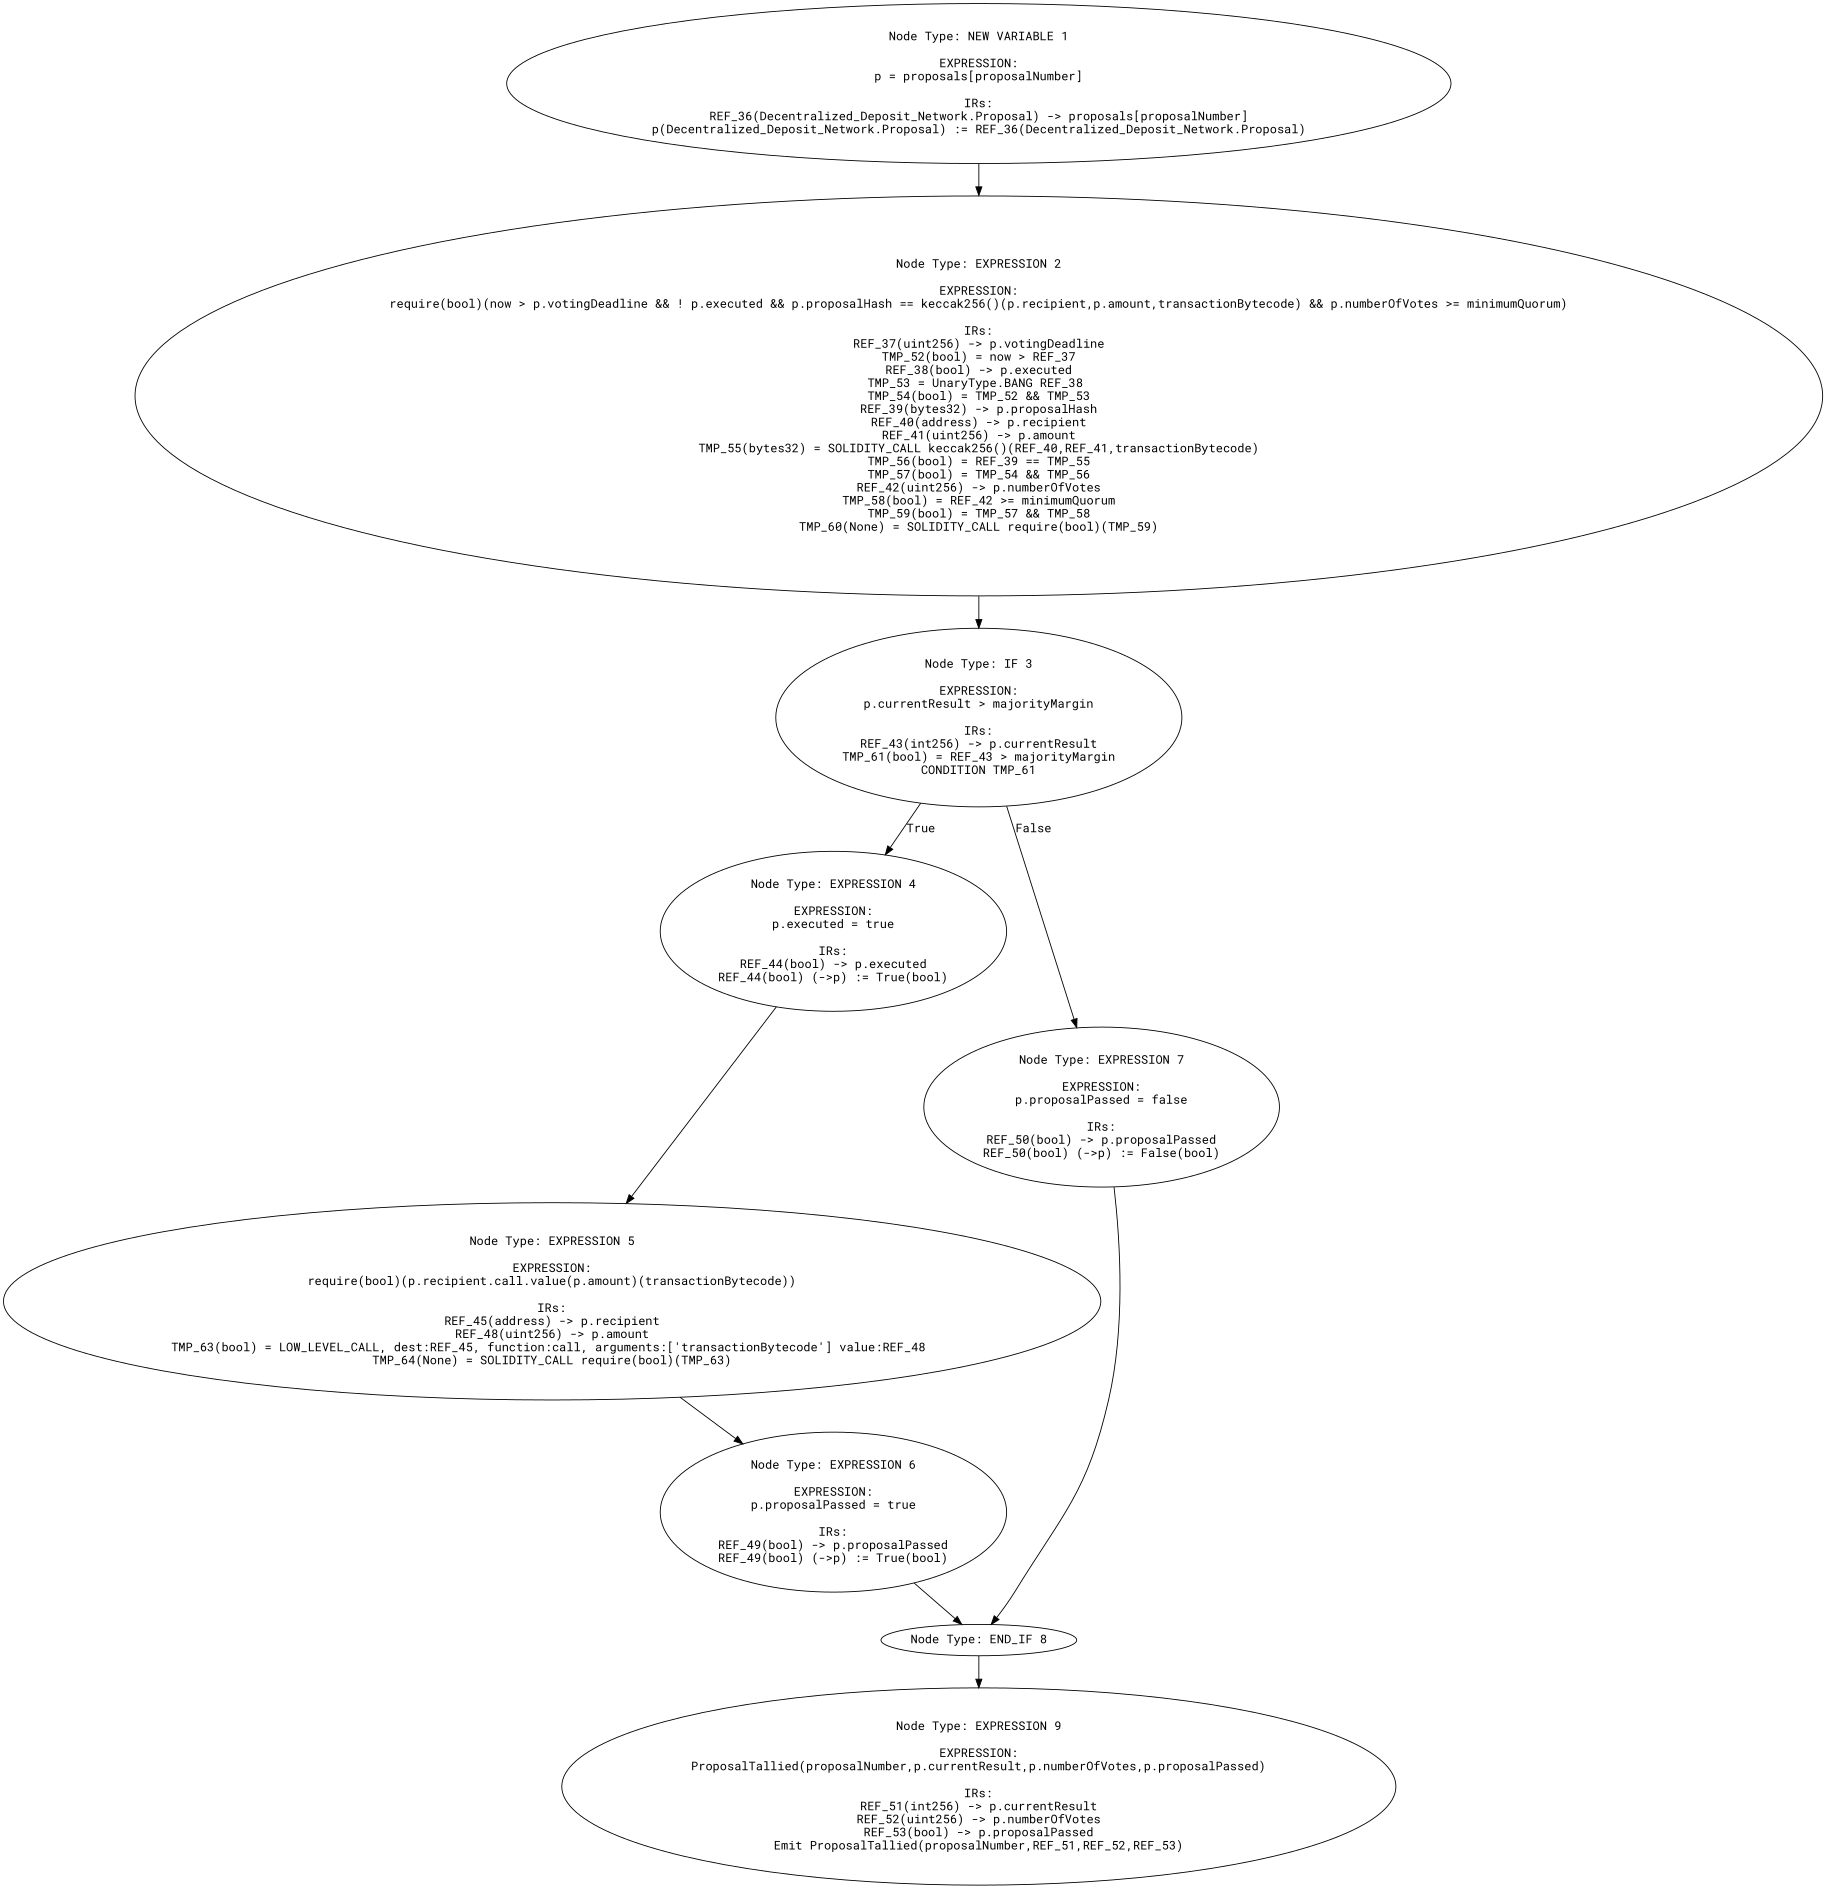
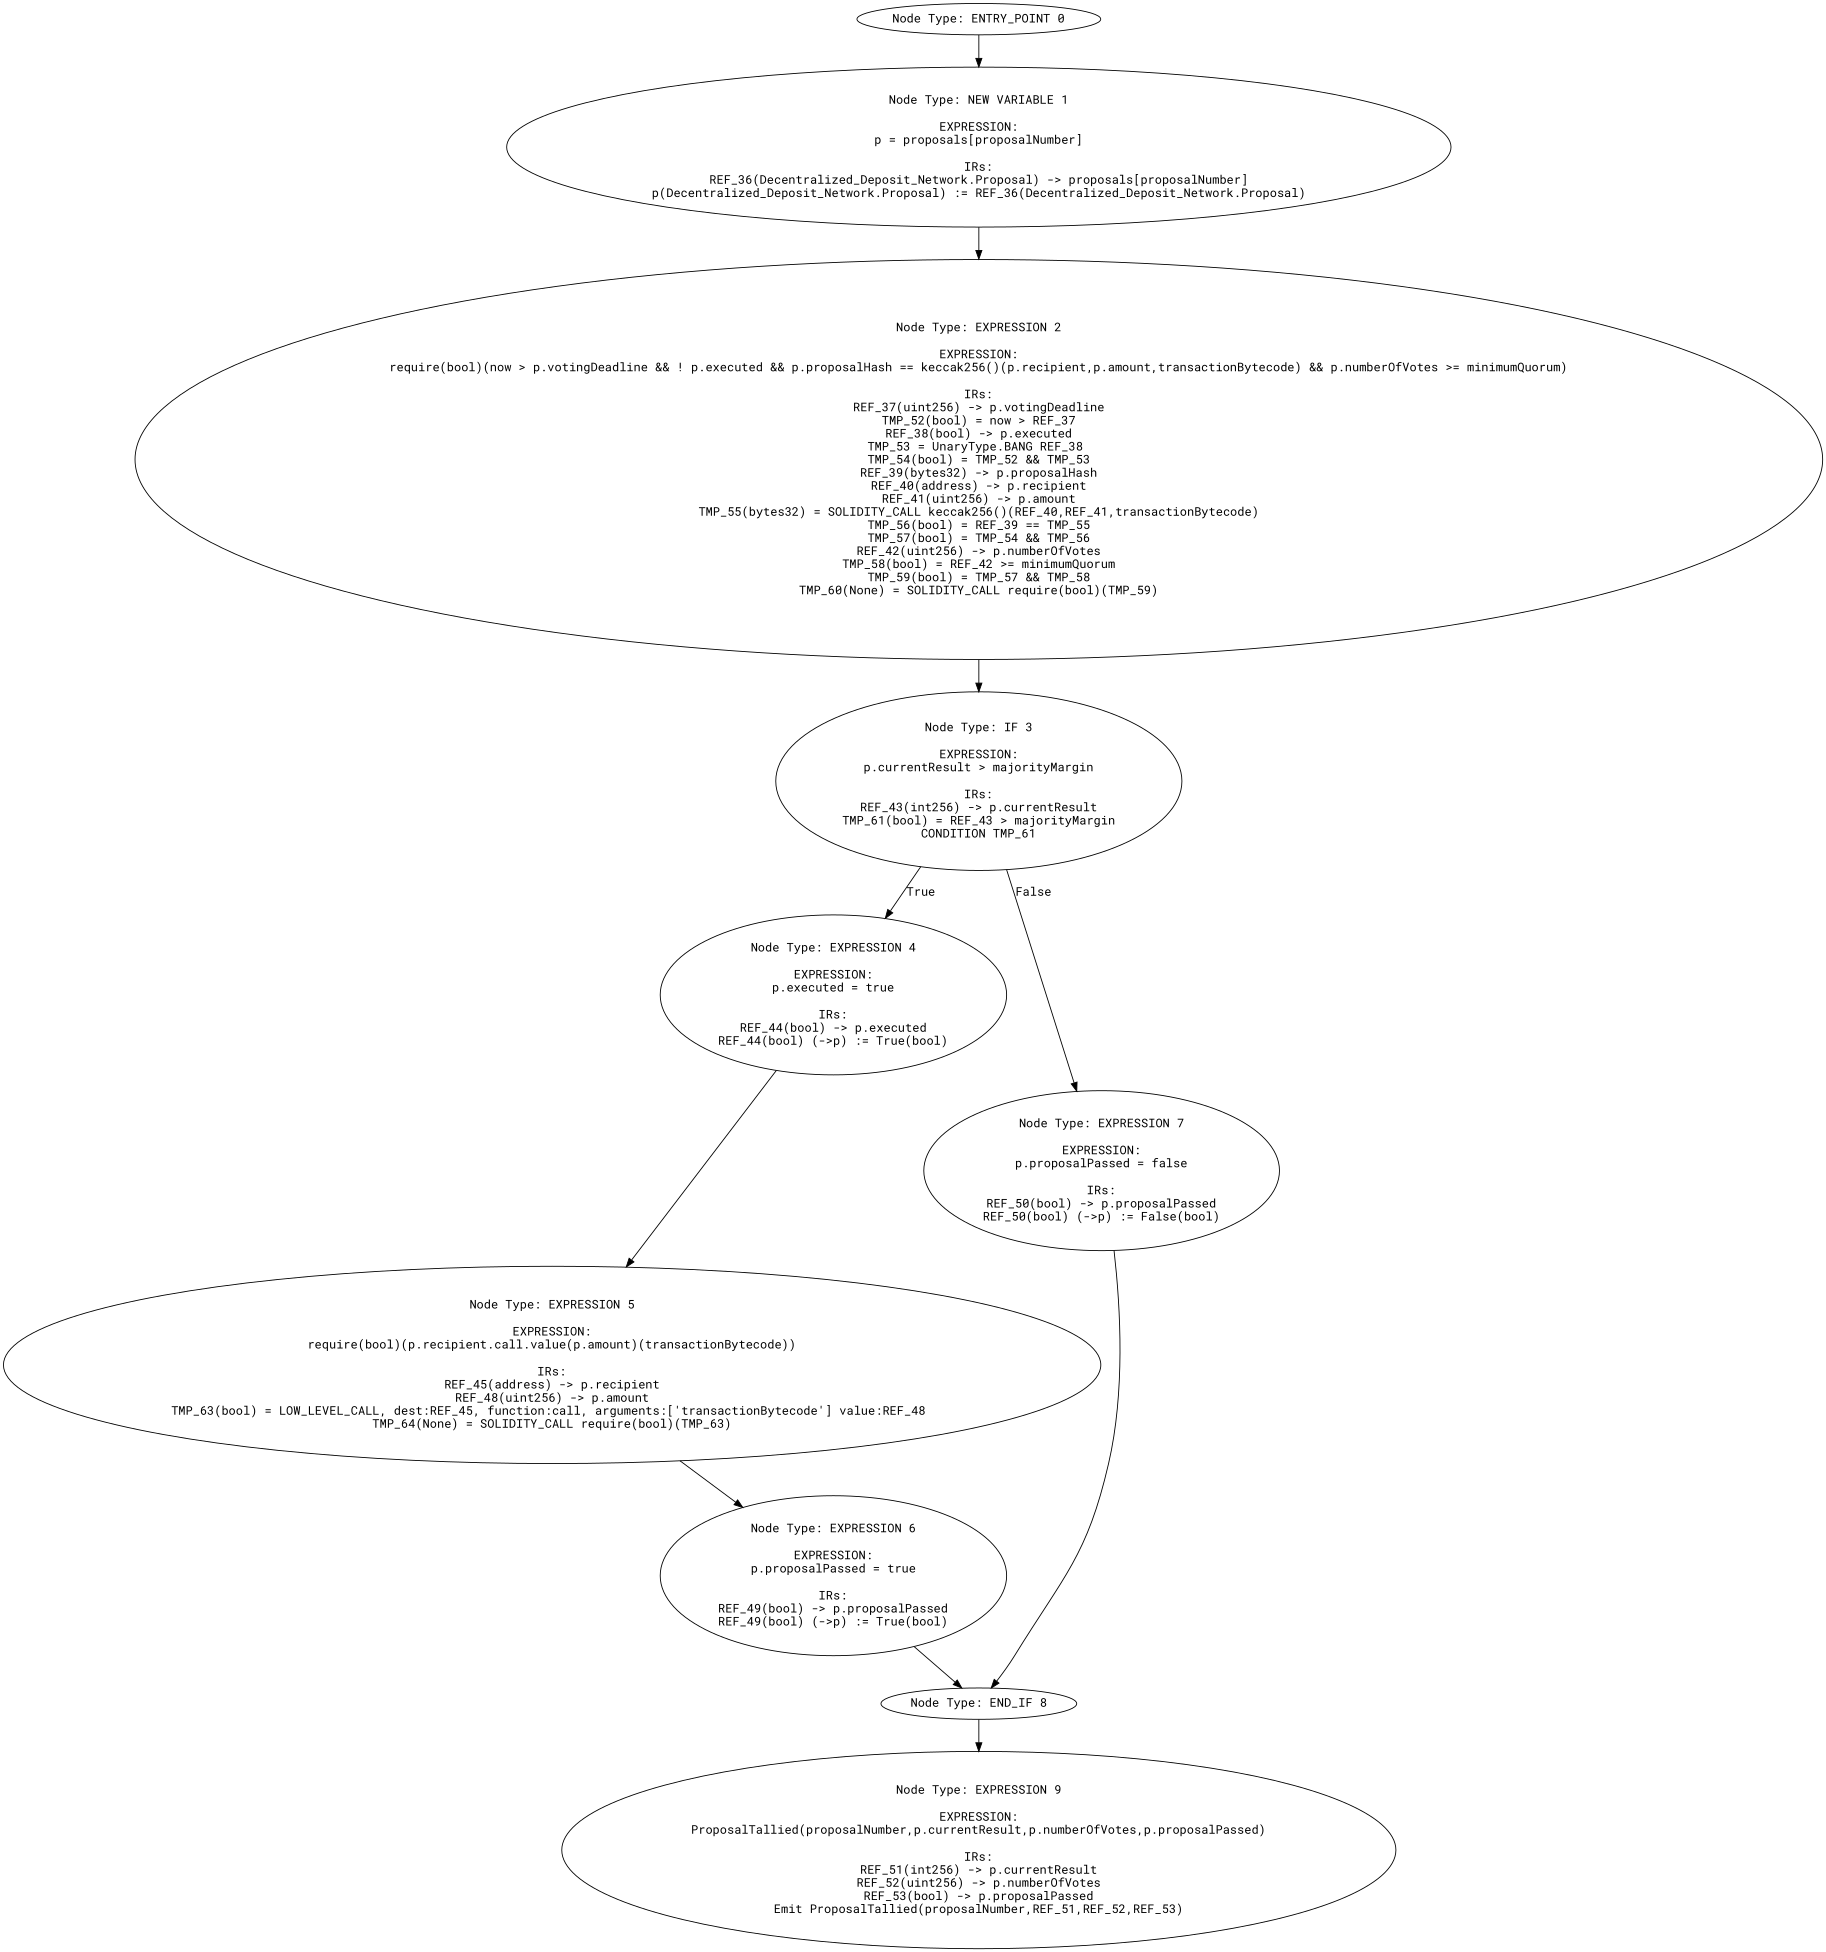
node "Node Type: ENTRY_POINT 0": added
